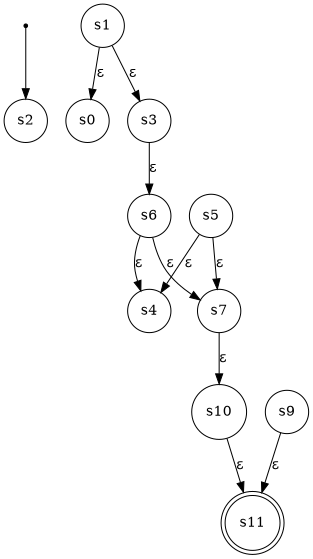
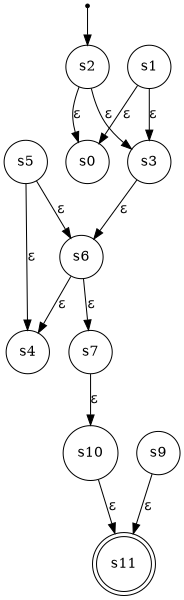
edge "s2" -> "s0": added, label "ε"
edge "s2" -> "s3": added, label "ε"
edge "s5" -> "s7": now "s5" -> "s6"
